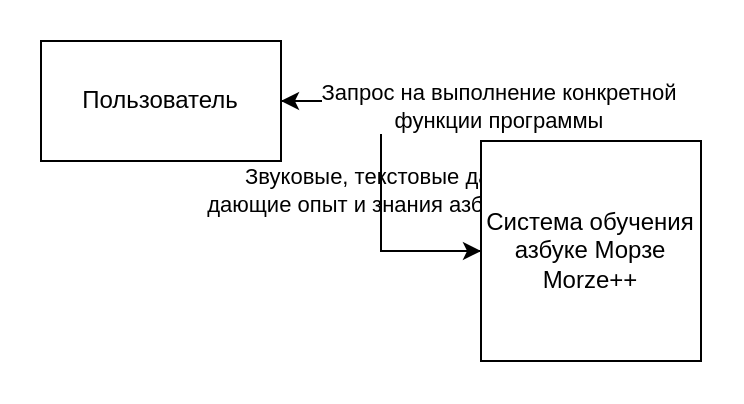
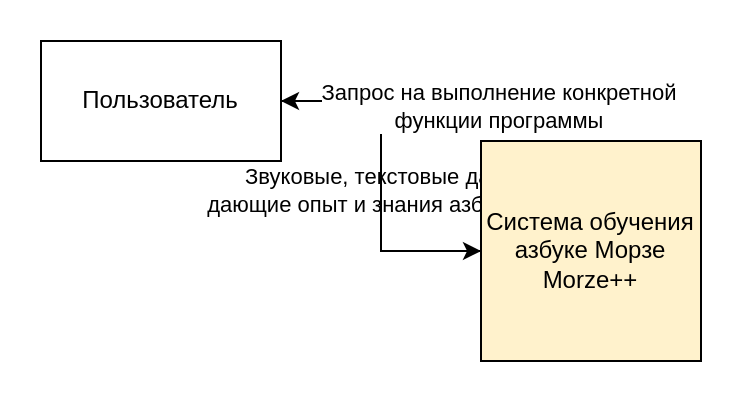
node "Система обучения азбуке Морзе Morze++": fillcolor #ffffff -> #fff2cc
